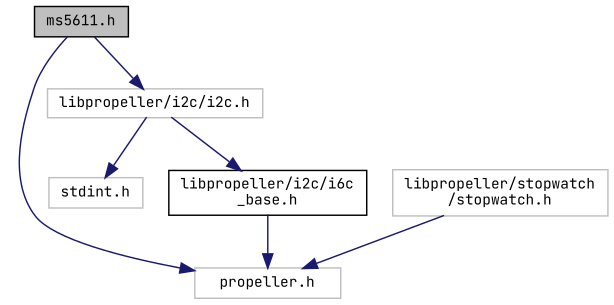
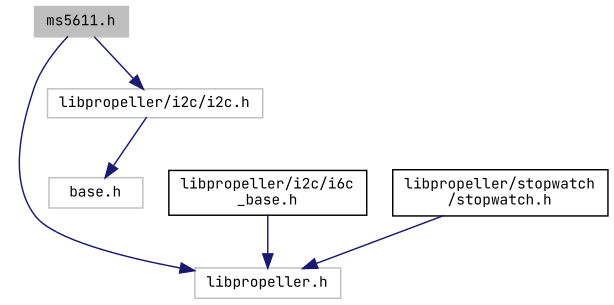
node "ms5611.h": color black -> grey75
edge "libpropeller/i2c/i2c.h" -> "libpropeller/i2c/i6c _base.h": removed
node "stdint.h": label "stdint.h" -> "base.h"
node "libpropeller/stopwatch /stopwatch.h": color grey75 -> black
node "propeller.h": label "propeller.h" -> "libpropeller.h"
